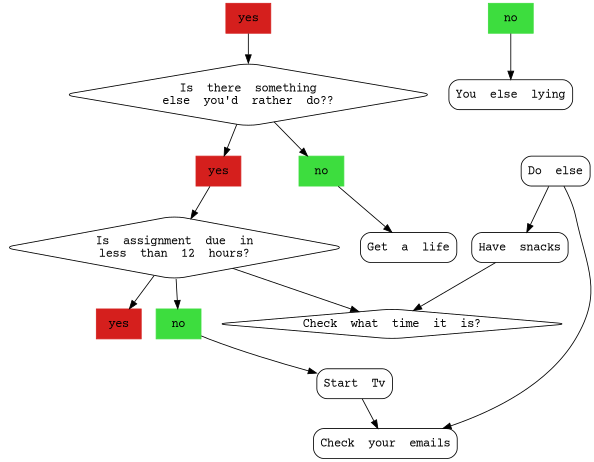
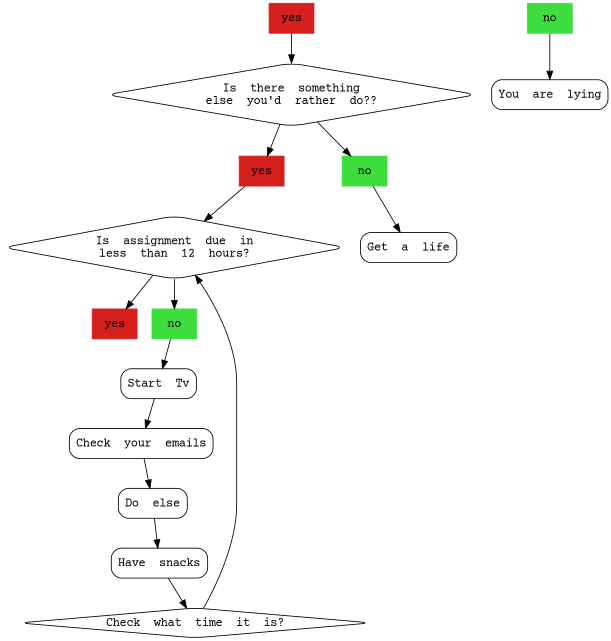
node "You  else  lying": label "You  else  lying" -> "You  are  lying"
edge "Is  assignment  due  in less  than  12  hours?" -> "Check  what  time  it  is?": reversed
edge "Do  else" -> "Check  your  emails": reversed
